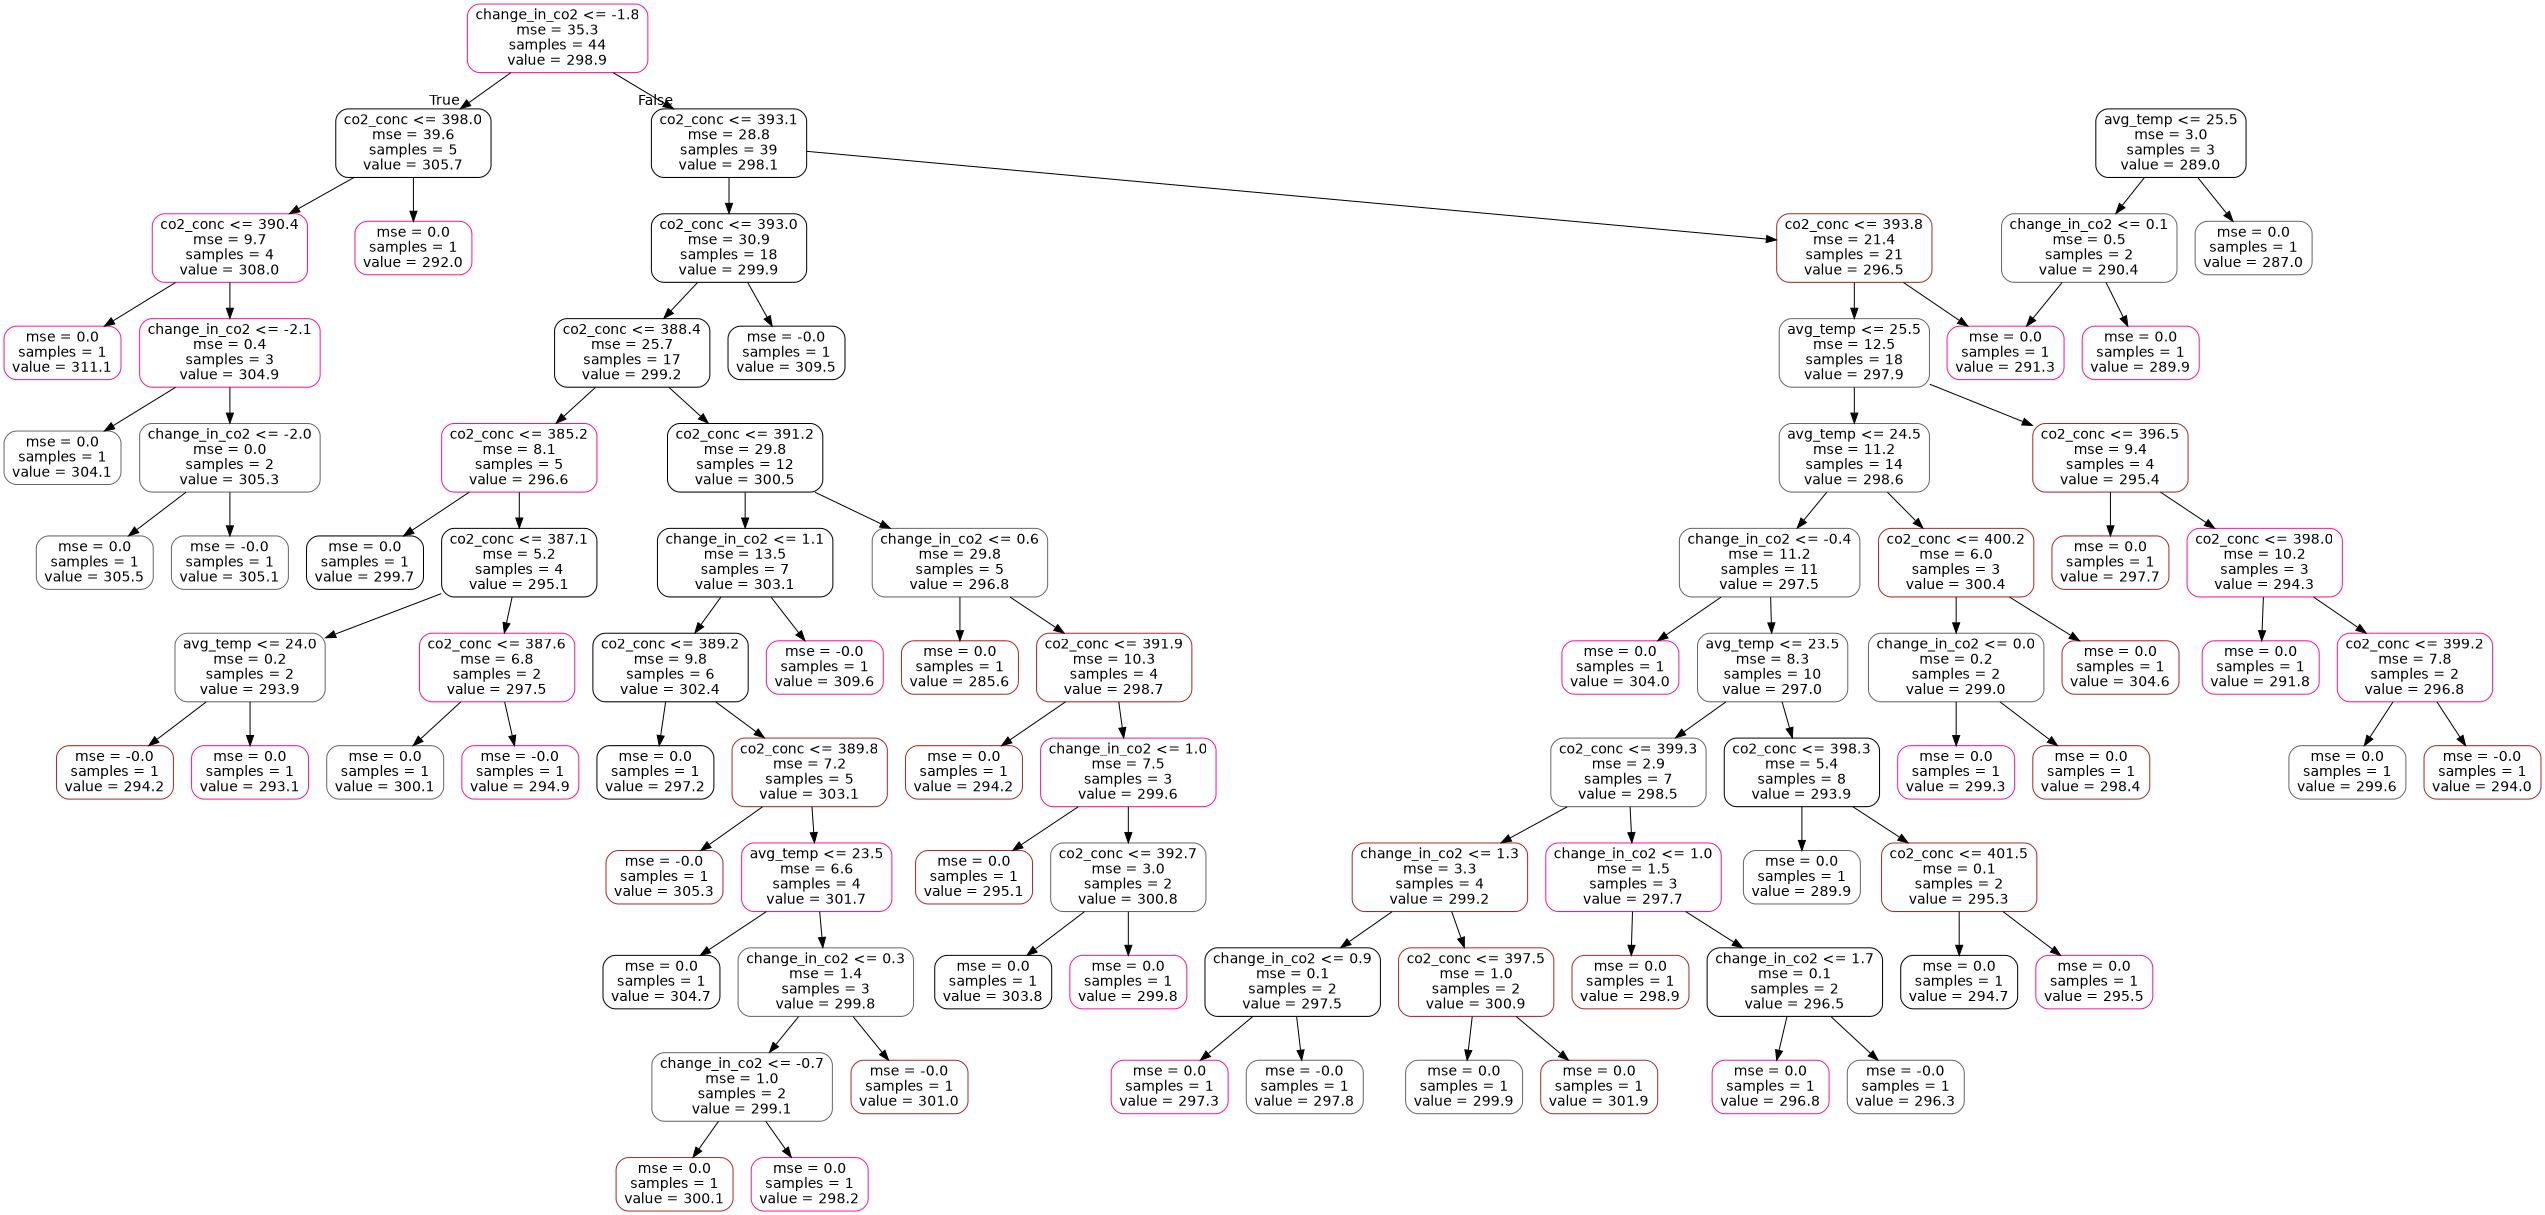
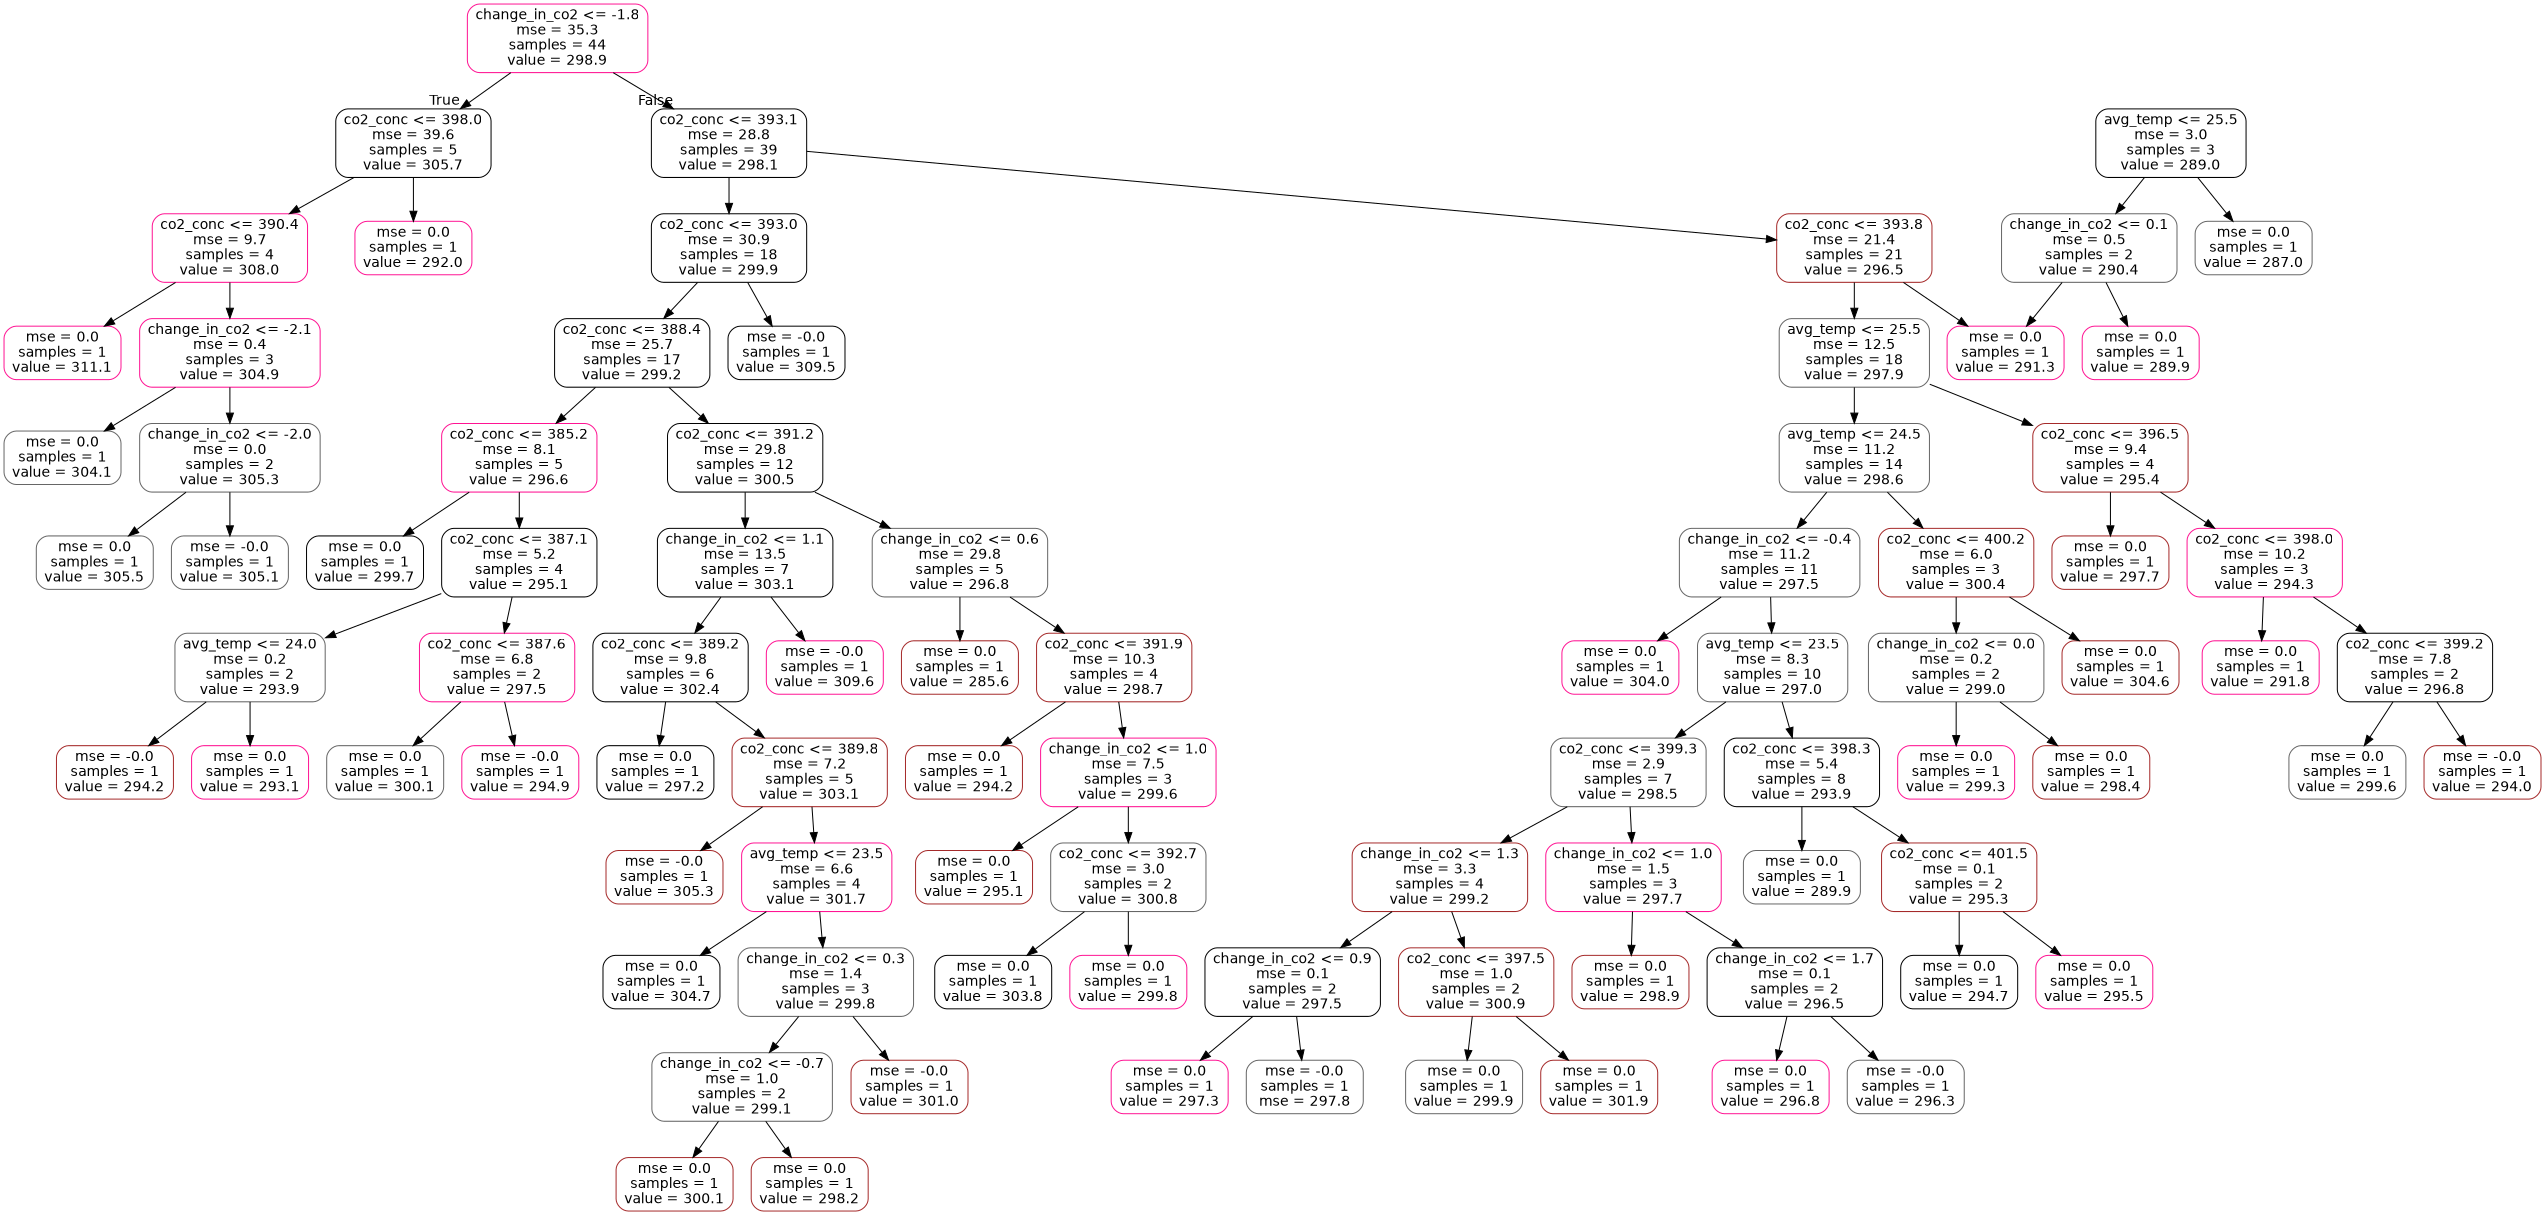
node "co2_conc <= 399.2 mse = 7.8 samples = 2 value = 296.8": color deeppink -> black
node "mse = -0.0 samples = 1 value = 297.8": label "mse = -0.0 samples = 1 value = 297.8" -> "mse = -0.0 samples = 1 mse = 297.8"
node "mse = 0.0 samples = 1 value = 298.2": color deeppink -> brown
